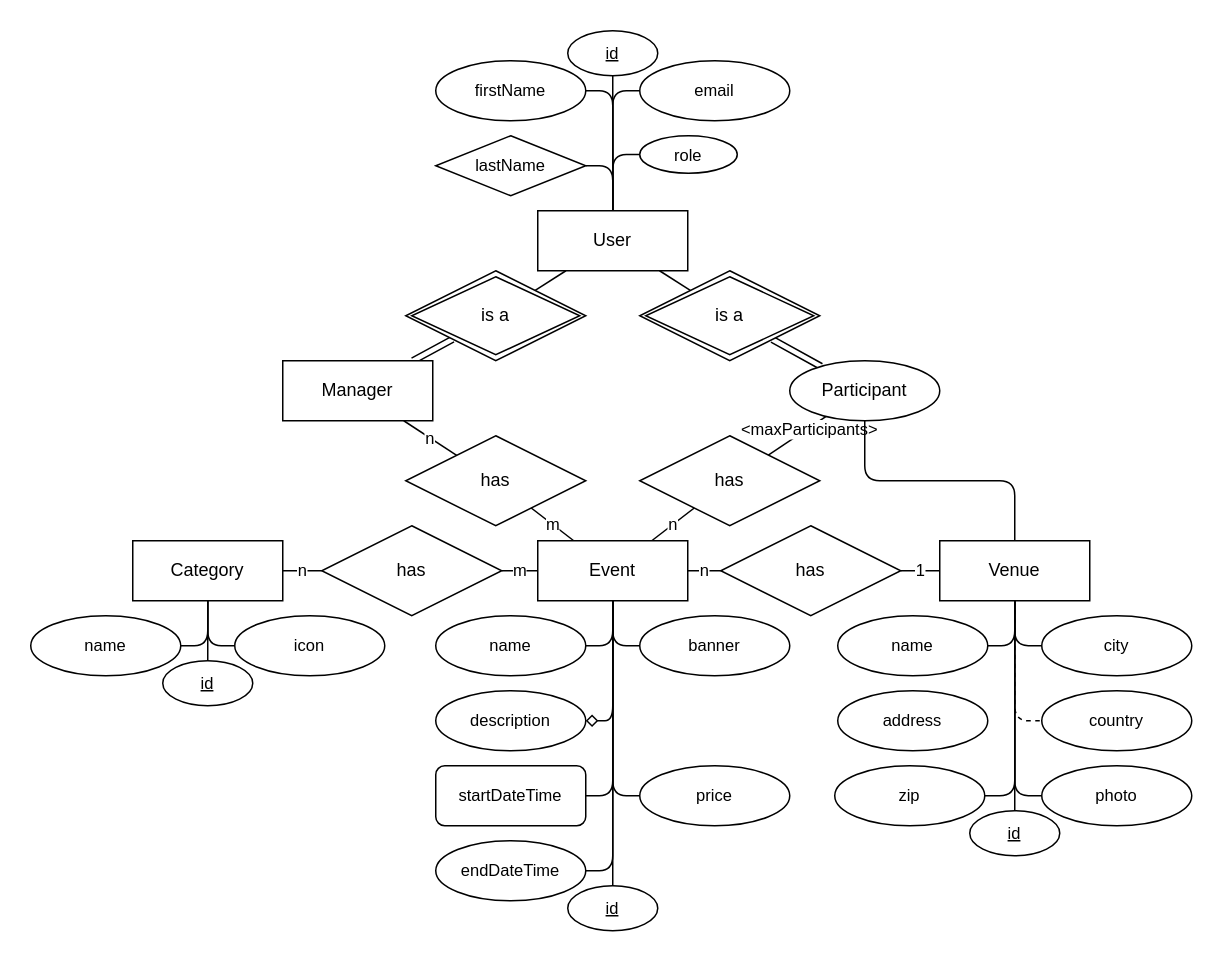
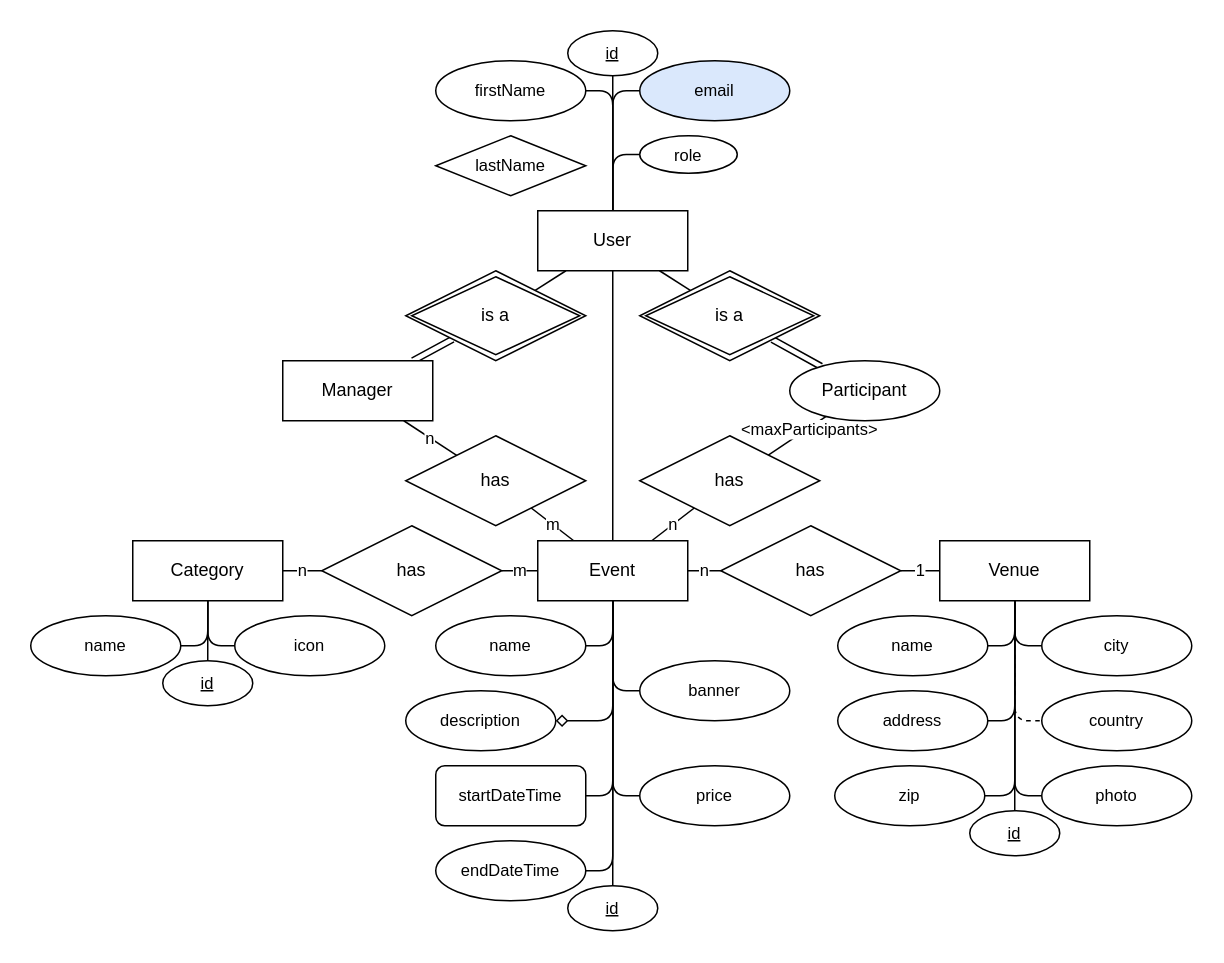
node "email": fillcolor #ffffff -> #dae8fc
edge "lastName" -- "User": now "Event" -- "User"
edge "Participant" -- "Venue": now "address" -- "Venue"
node "banner": moved (715, 646) -> (715, 691)
node "description": moved (511, 721) -> (481, 721)
